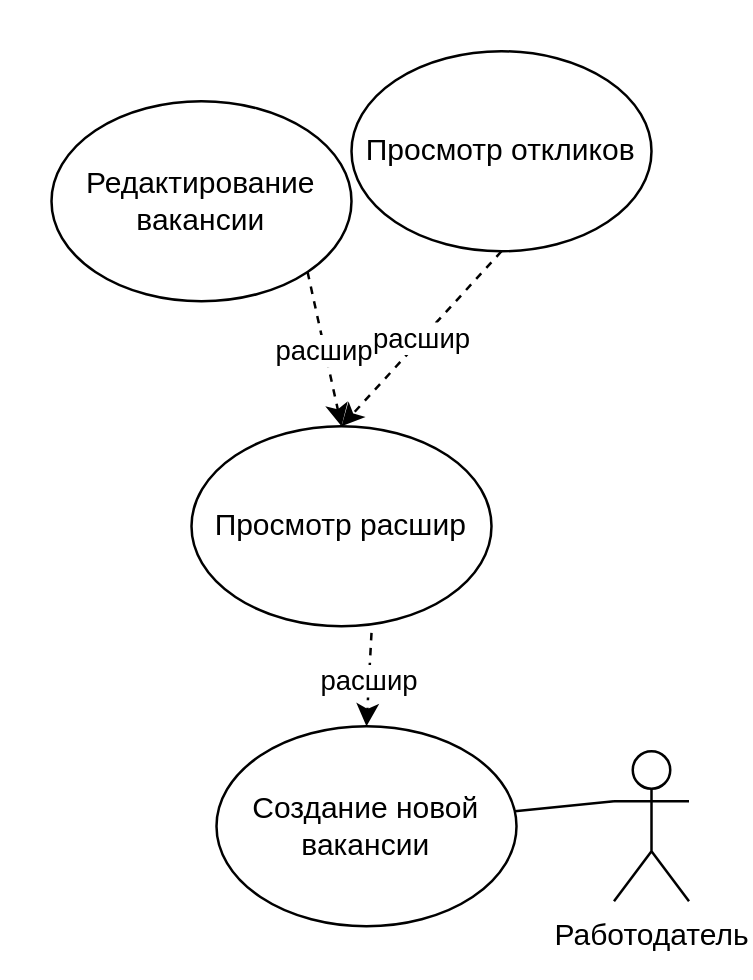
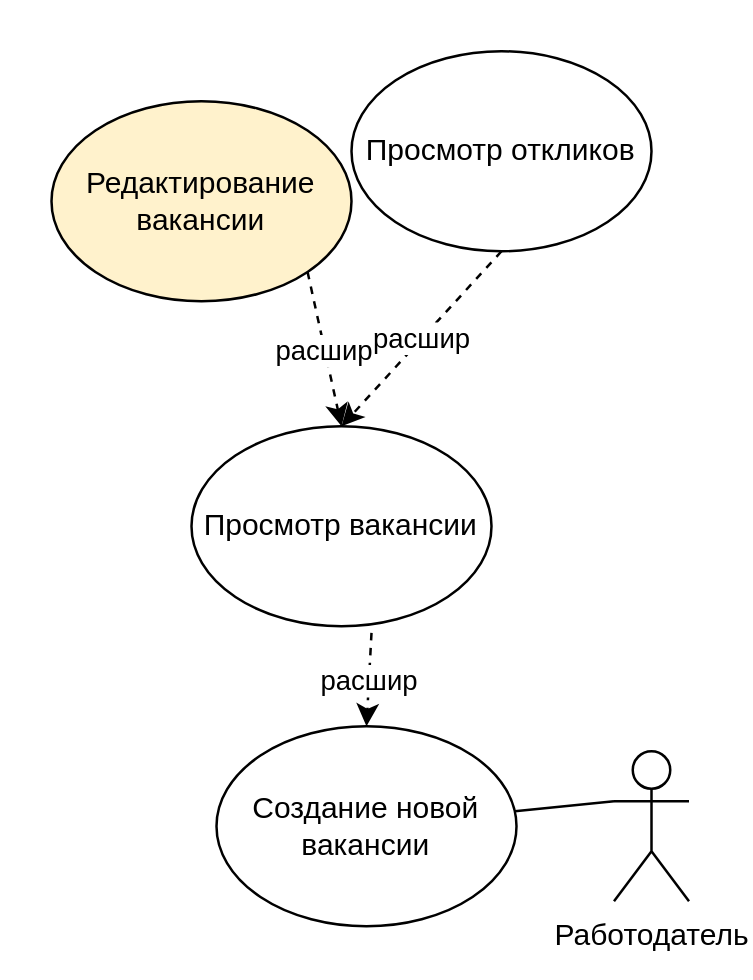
node "Редактирование вакансии": fillcolor #ffffff -> #fff2cc
node "Просмотр расшир": label "Просмотр расшир" -> "Просмотр вакансии"
